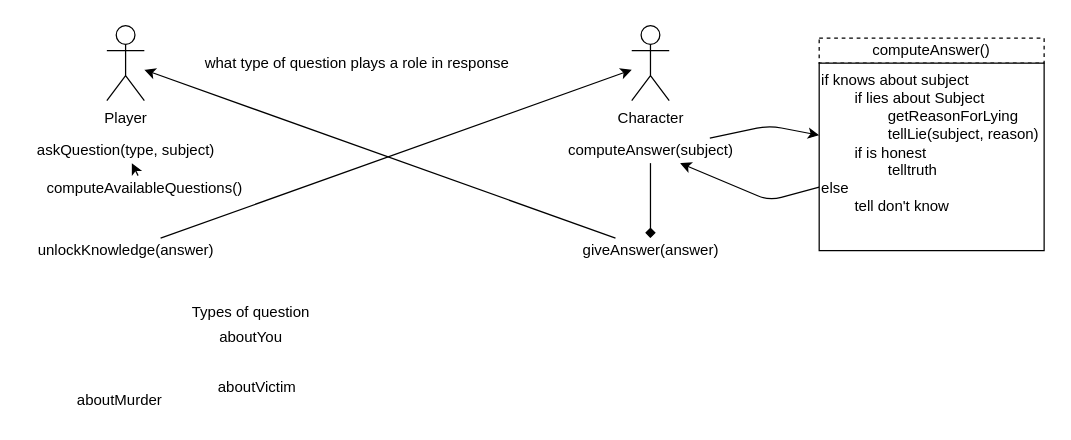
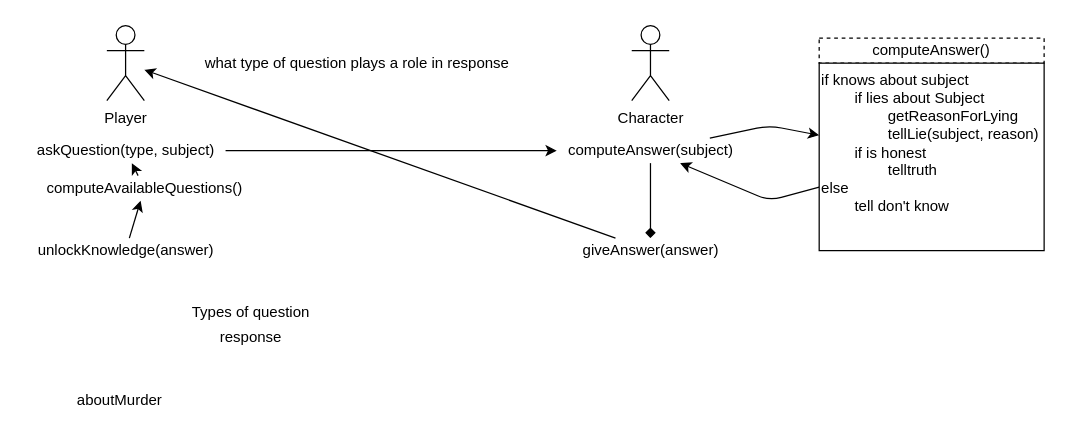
edge "askQuestion(type, subject)" -> "computeAnswer(subject)": added
edge "unlockKnowledge(answer)" -> "Character": now "unlockKnowledge(answer)" -> "computeAvailableQuestions()"
node "aboutYou": label "aboutYou" -> "response"
node "aboutVictim": removed
